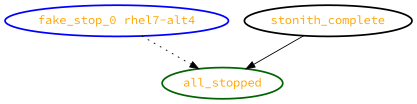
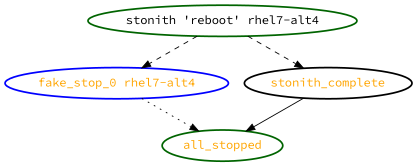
node "stonith 'reboot' rhel7-alt4": added
